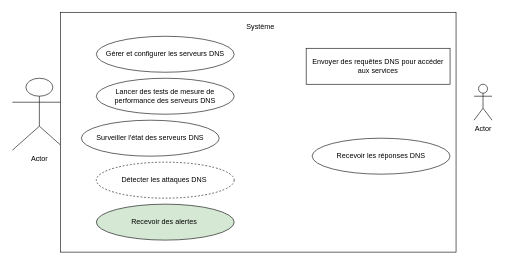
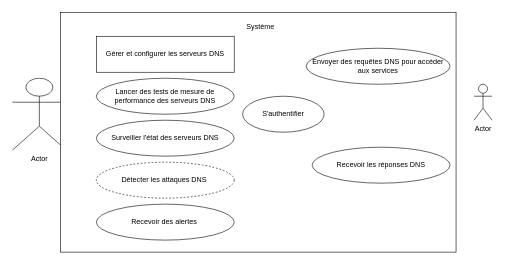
node "Gérer et configurer les serveurs DNS": shape ellipse -> rectangle
node "Envoyer des requêtes DNS pour accéder aux services": shape rectangle -> ellipse
node "S'authentifier": added
node "Surveiller l'état des serveurs DNS": moved (150, 138) -> (165, 138)
node "Recevoir les réponses DNS": moved (381, 156) -> (381, 165)
node "Recevoir des alertes": fillcolor #d5e8d4 -> #ffffff
